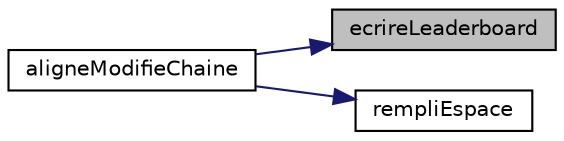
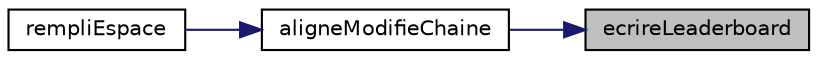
edge "aligneModifieChaine" -> "rempliEspace": reversed
